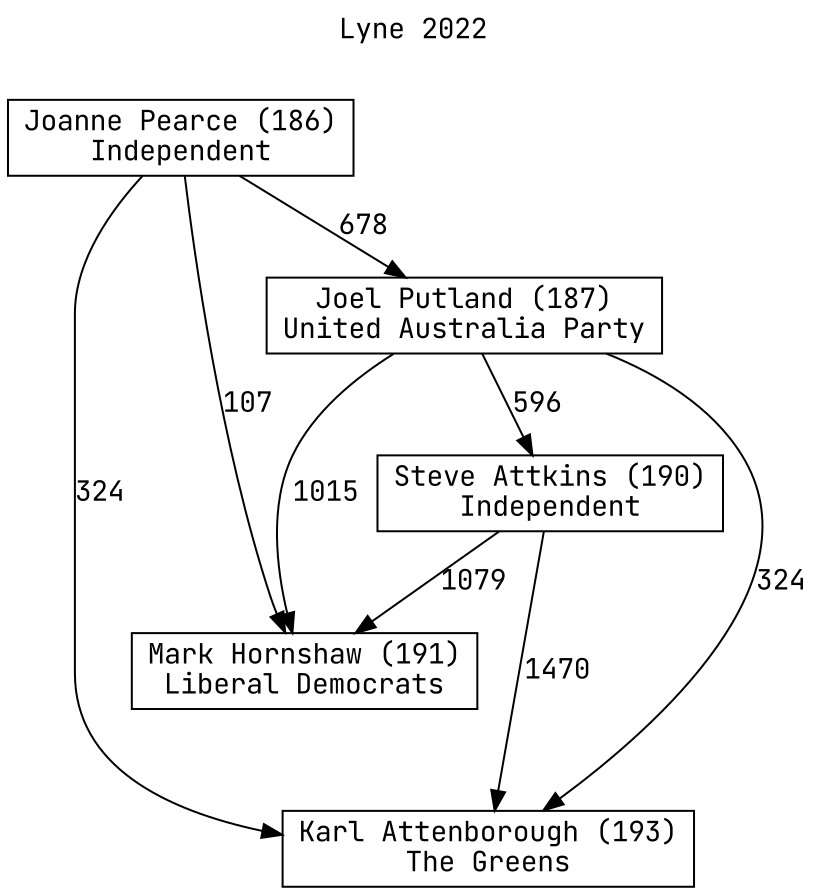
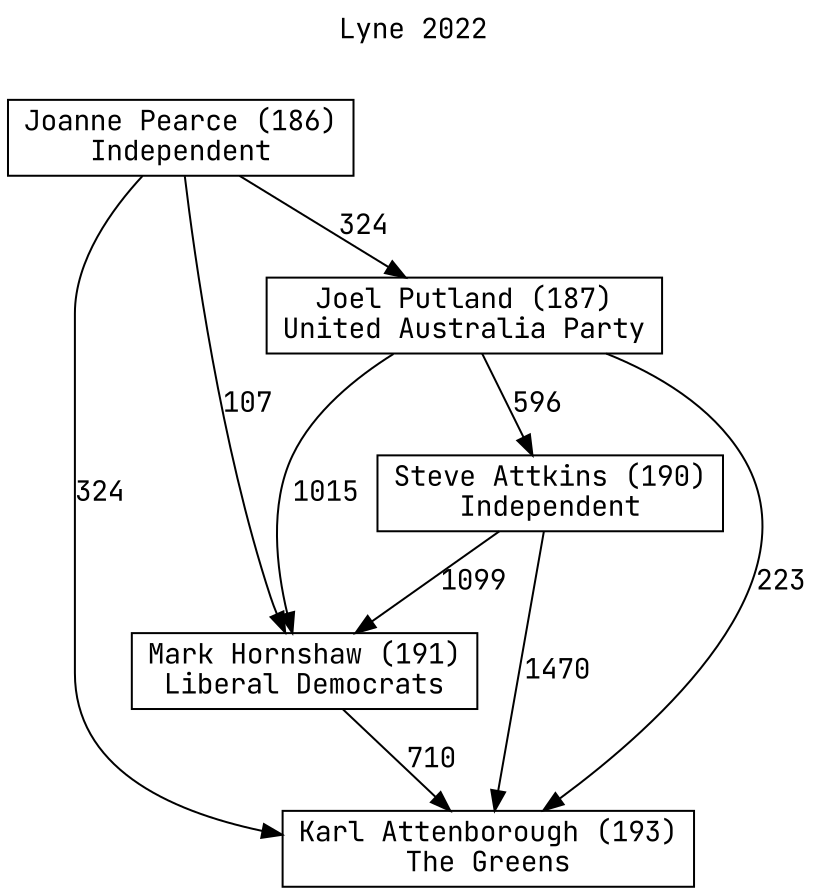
edge "Joanne Pearce (186) Independent" -> "Joel Putland (187) United Australia Party": label "678" -> "324"
edge "Steve Attkins (190) Independent" -> "Mark Hornshaw (191) Liberal Democrats": label "1079" -> "1099"
edge "Joel Putland (187) United Australia Party" -> "Karl Attenborough (193) The Greens": label "324" -> "223"
edge "Mark Hornshaw (191) Liberal Democrats" -> "Karl Attenborough (193) The Greens": added, label "710"
